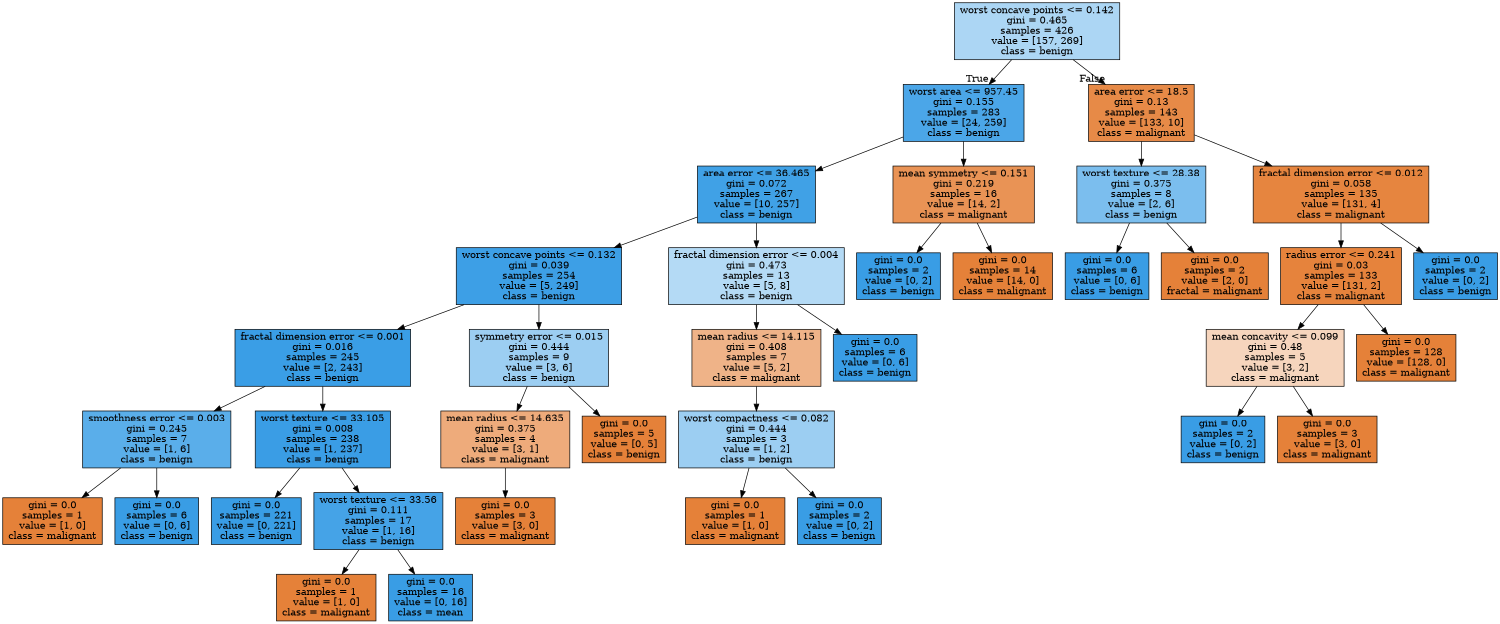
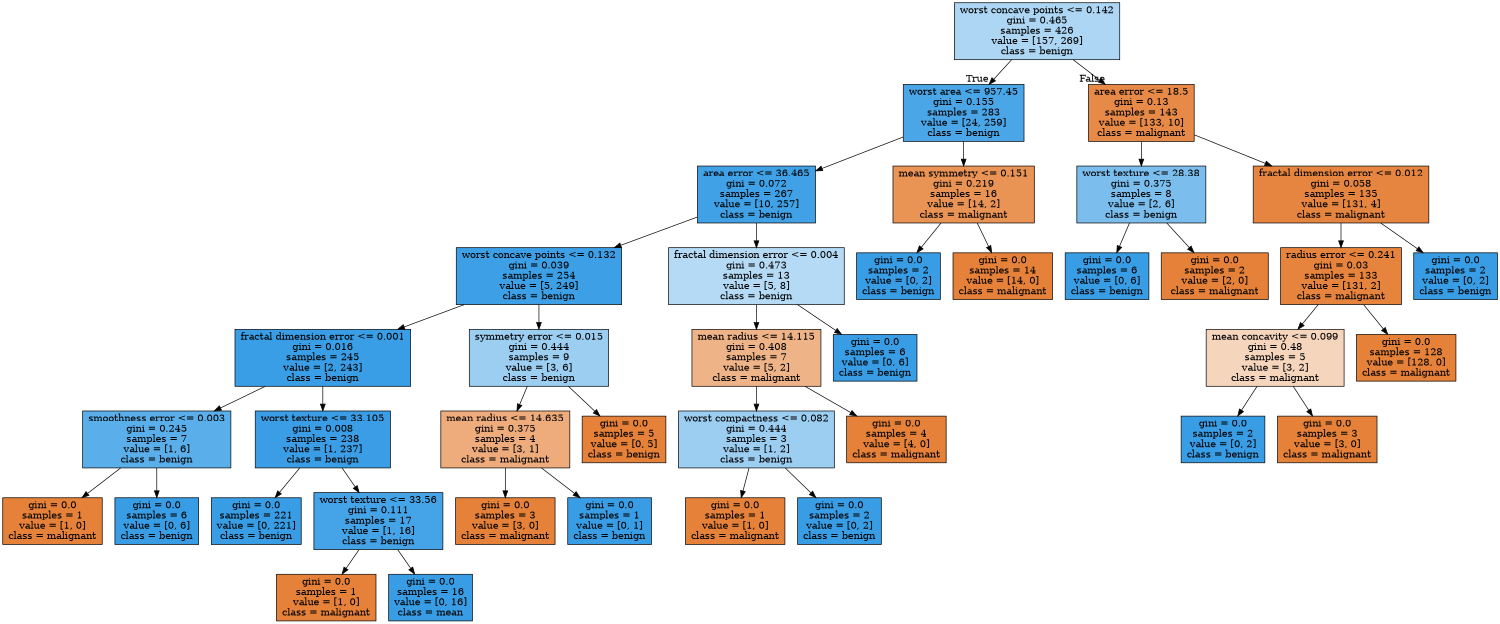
node "gini = 0.0 samples = 2 value = [2, 0] fractal = malignant": label "gini = 0.0 samples = 2 value = [2, 0] fractal = malignant" -> "gini = 0.0 samples = 2 value = [2, 0] class = malignant"
node "gini = 0.0 samples = 4 value = [4, 0] class = malignant": added
node "gini = 0.0 samples = 1 value = [0, 1] class = benign": added
